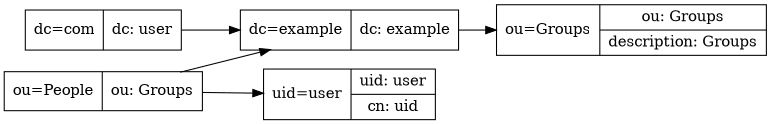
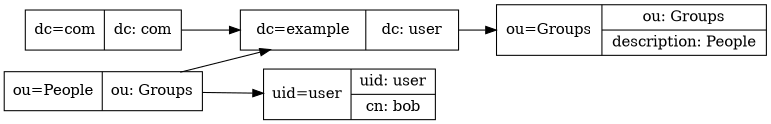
node "dc=com": text "dc: user" -> "dc: com"
node "dc=example": text "dc: example" -> "dc: user"
node "ou=Groups": text "description: Groups" -> "description: People"
node "uid=user": text "cn: uid" -> "cn: bob"
